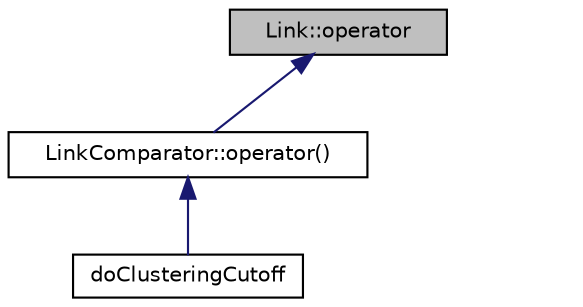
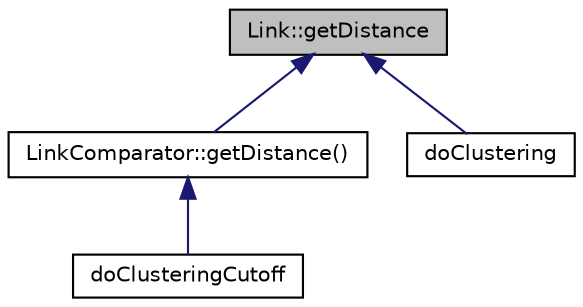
node "Link::operator": label "Link::operator" -> "Link::getDistance"
node "LinkComparator::operator()": label "LinkComparator::operator()" -> "LinkComparator::getDistance()"
node "doClustering": added
